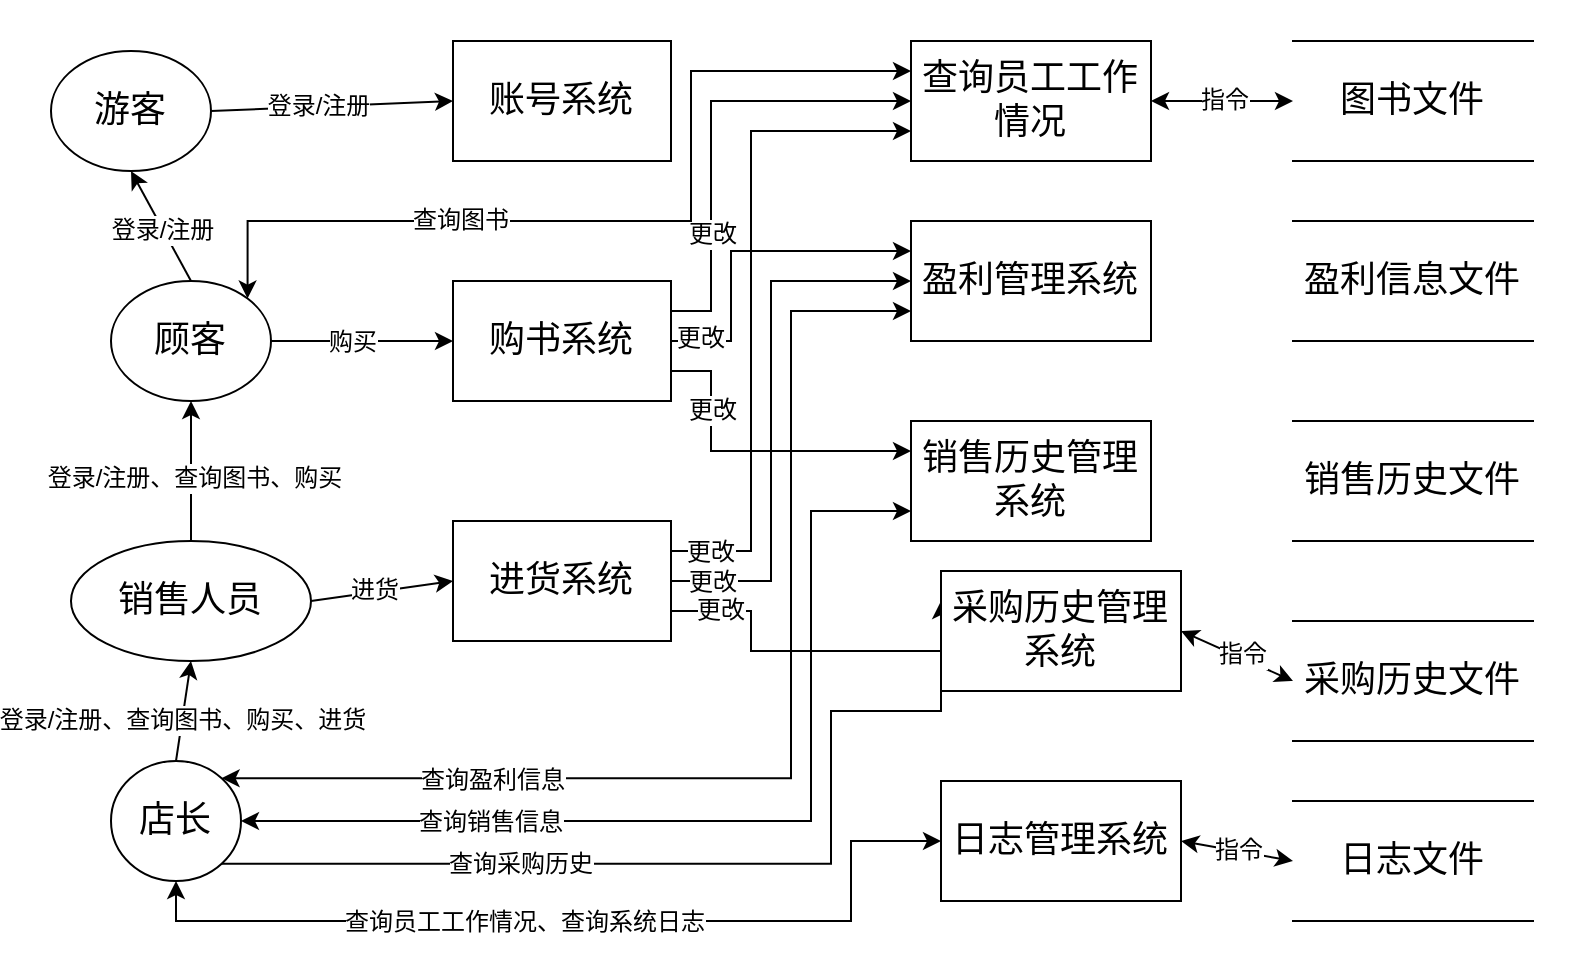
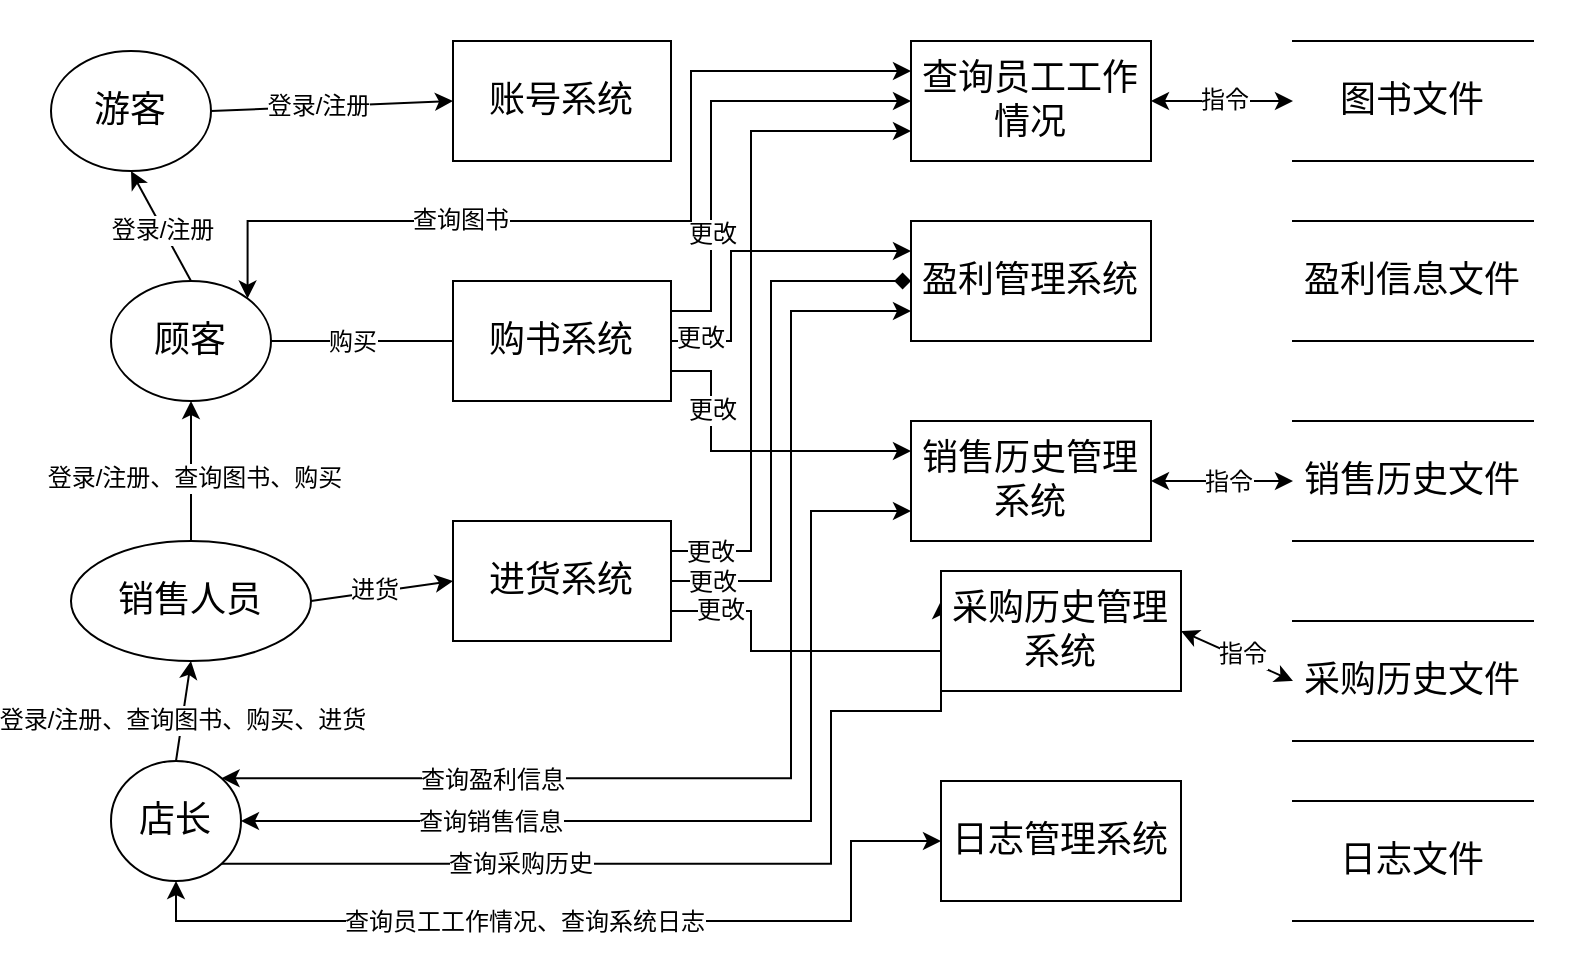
edge "进货系统" -> "盈利管理系统": arrowhead classic -> diamond
edge "顾客" -> "购书系统": arrowhead classic -> none
edge "销售历史管理系统" -- "销售历史文件": added, label "指令"
edge "日志管理系统" -- "日志文件": removed, label "指令"
